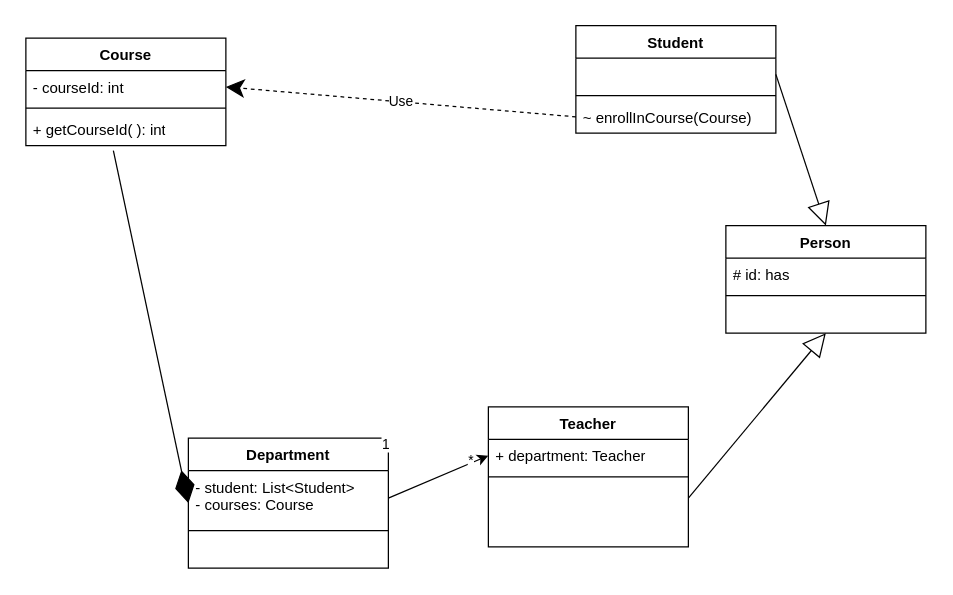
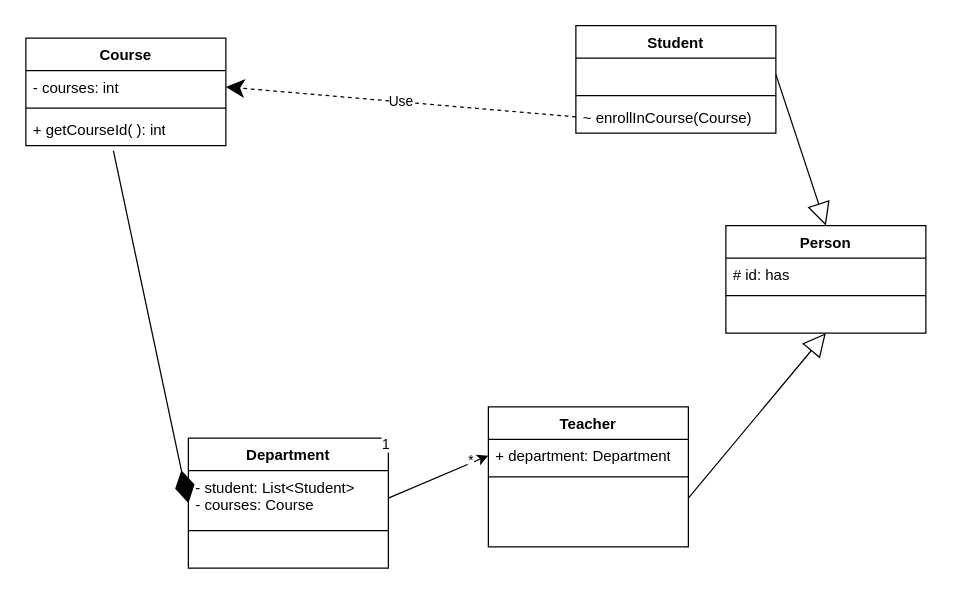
node "- courseId: int": label "- courseId: int" -> "- courses: int"
node "+ department: Teacher": label "+ department: Teacher" -> "+ department: Department"
